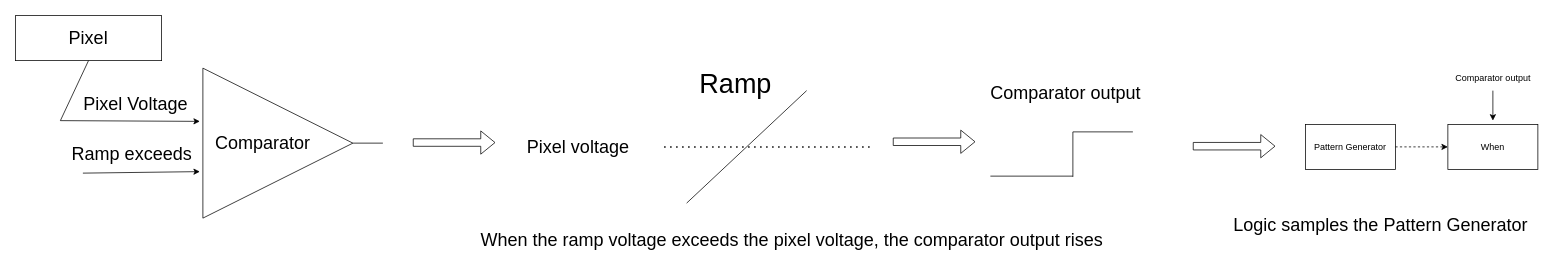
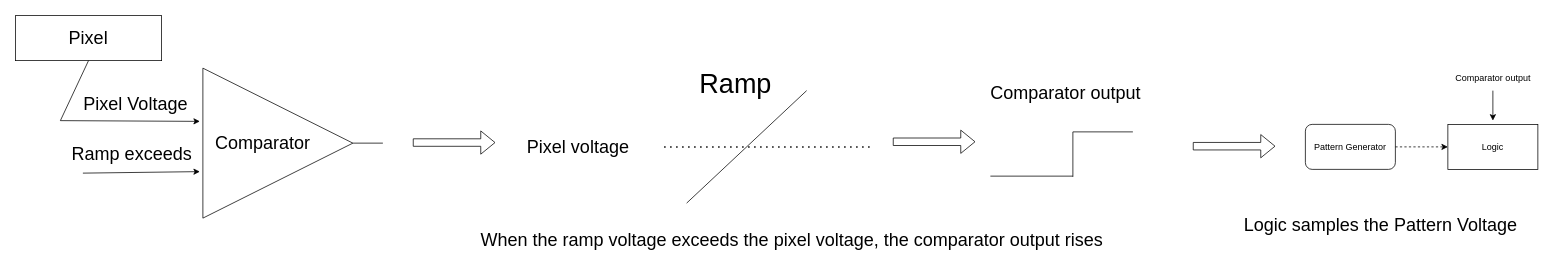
node "Pattern Generator": shape rectangle -> rounded rectangle
node "When": label "When" -> "Logic"
node "Logic samples the Pattern Generator": label "Logic samples the Pattern Generator" -> "Logic samples the Pattern Voltage"
